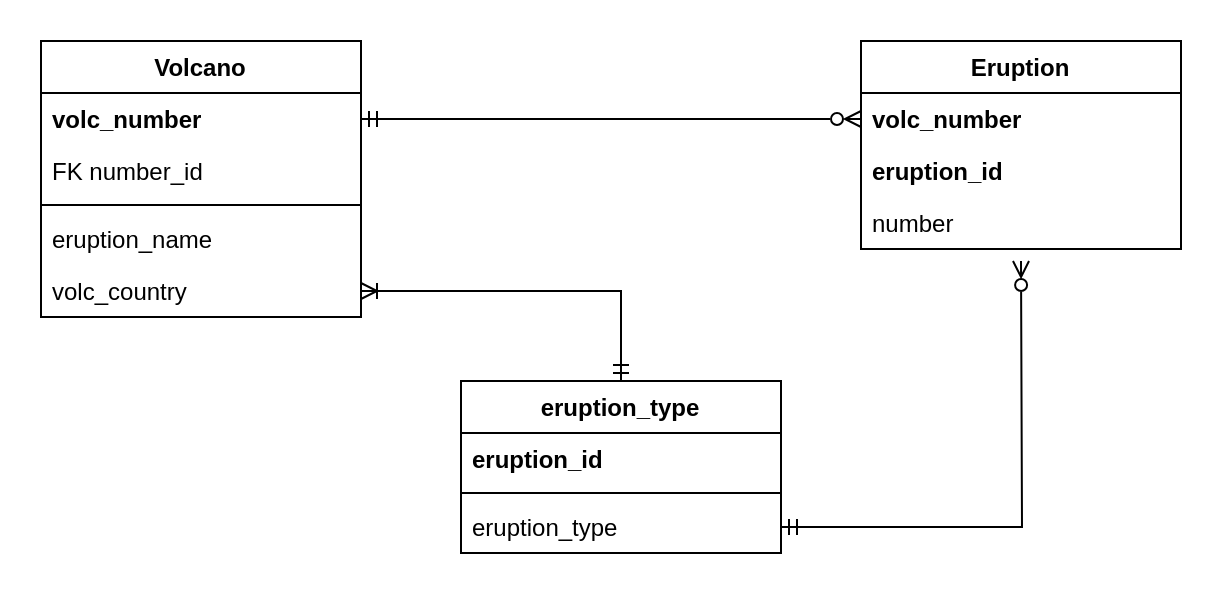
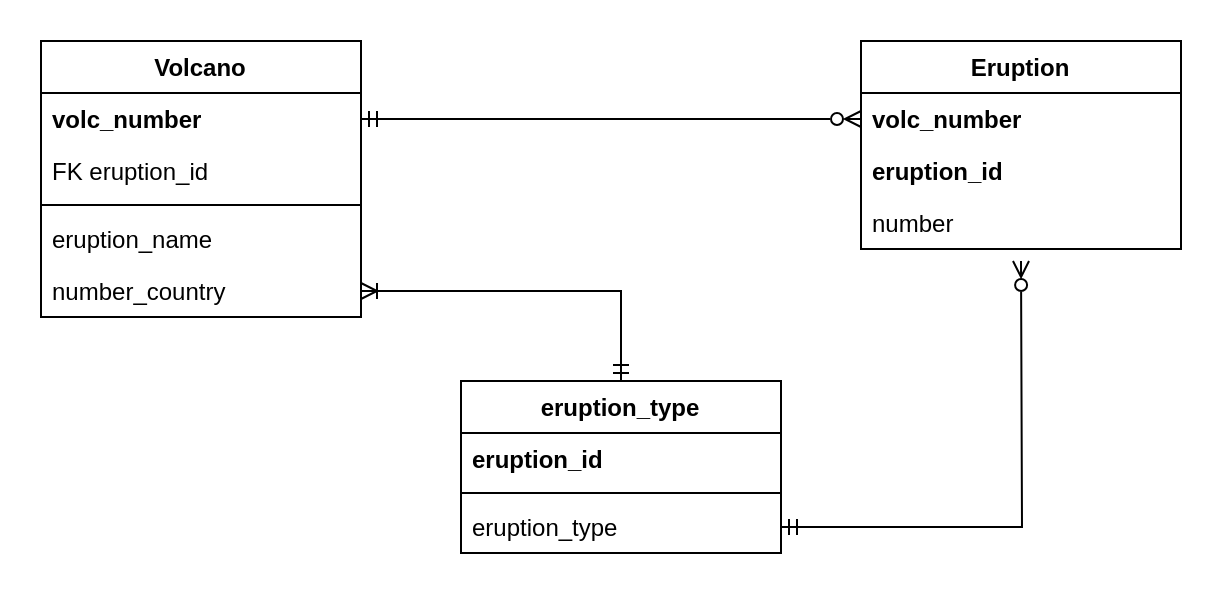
node "FK number_id": label "FK number_id" -> "FK eruption_id"
node "volc_country": label "volc_country" -> "number_country"
